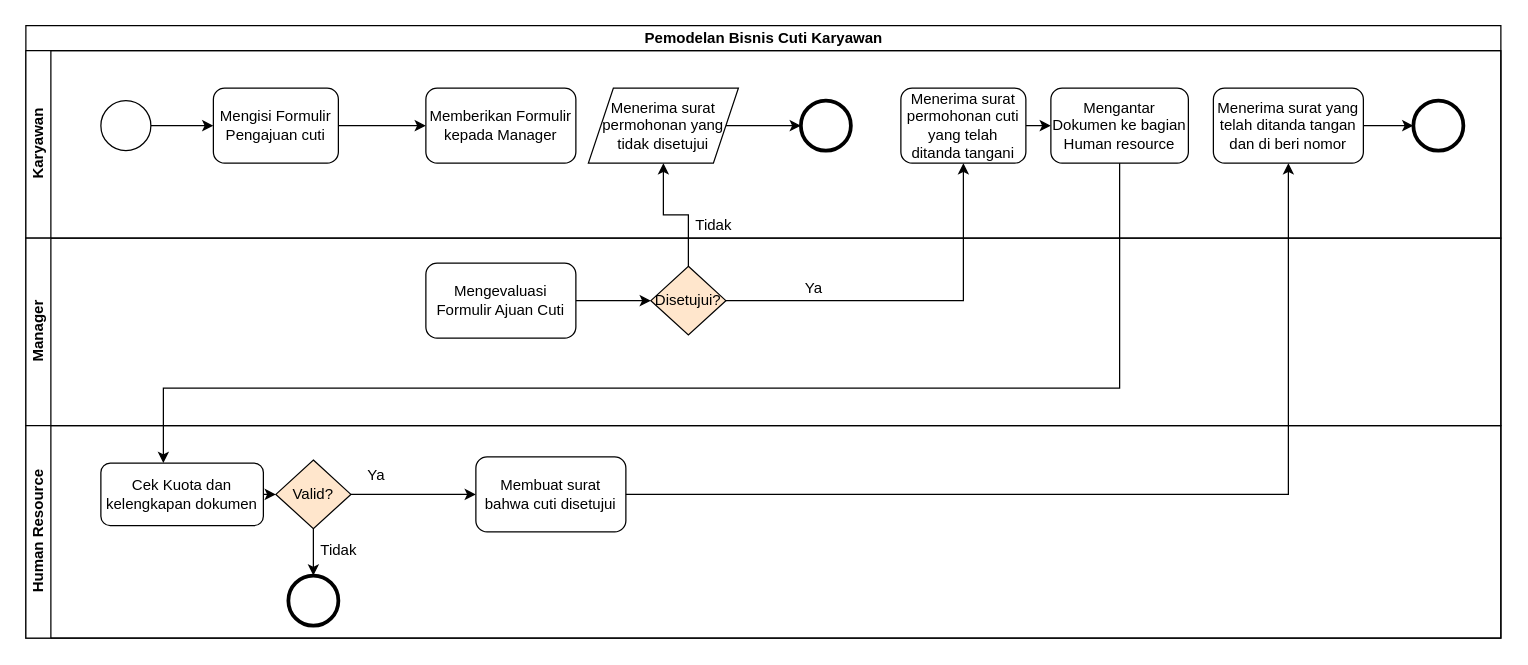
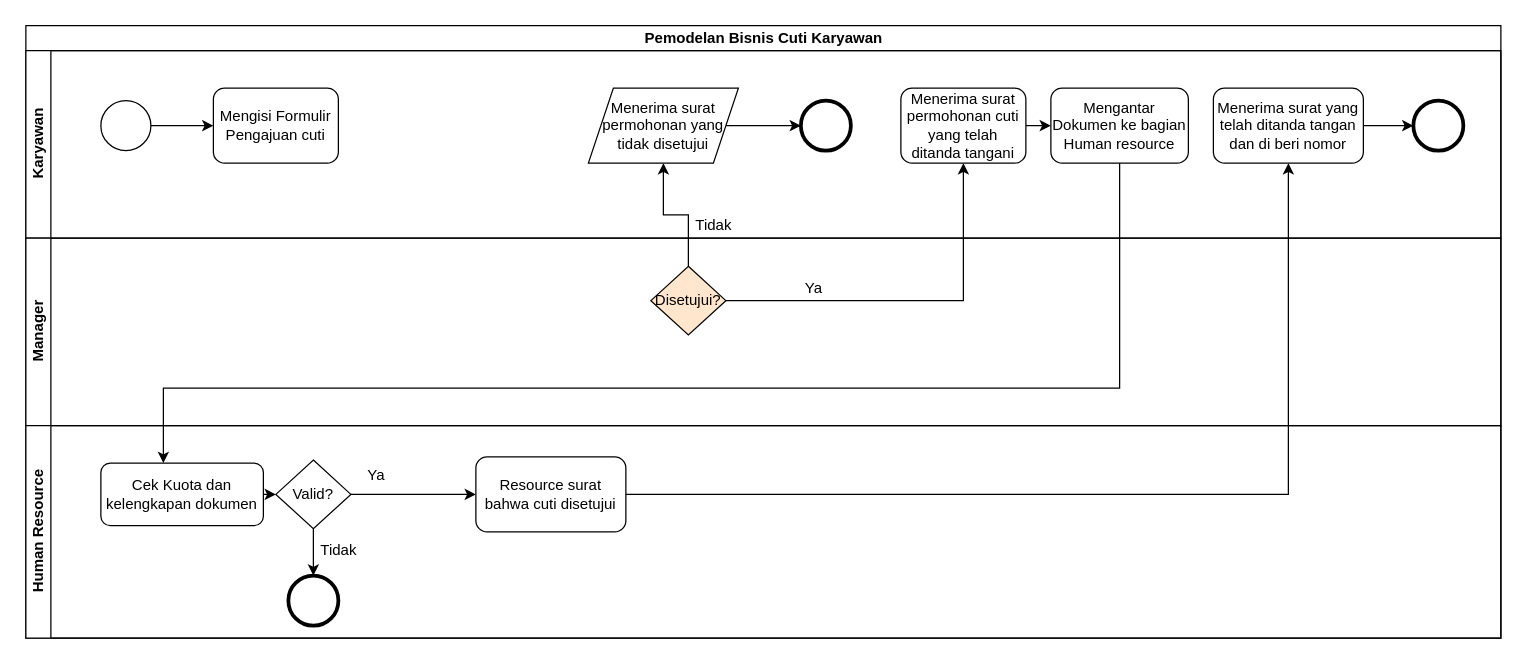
edge "Mengisi Formulir Pengajuan cuti" -> "Memberikan Formulir kepada Manager": removed
node "Memberikan Formulir kepada Manager": removed
node "Mengevaluasi Formulir Ajuan Cuti": removed
edge "Mengevaluasi Formulir Ajuan Cuti" -> "Disetujui?": removed
node "Valid?": fillcolor #ffe6cc -> #ffffff
node "Membuat surat bahwa cuti disetujui": label "Membuat surat bahwa cuti disetujui" -> "Resource surat bahwa cuti disetujui"
